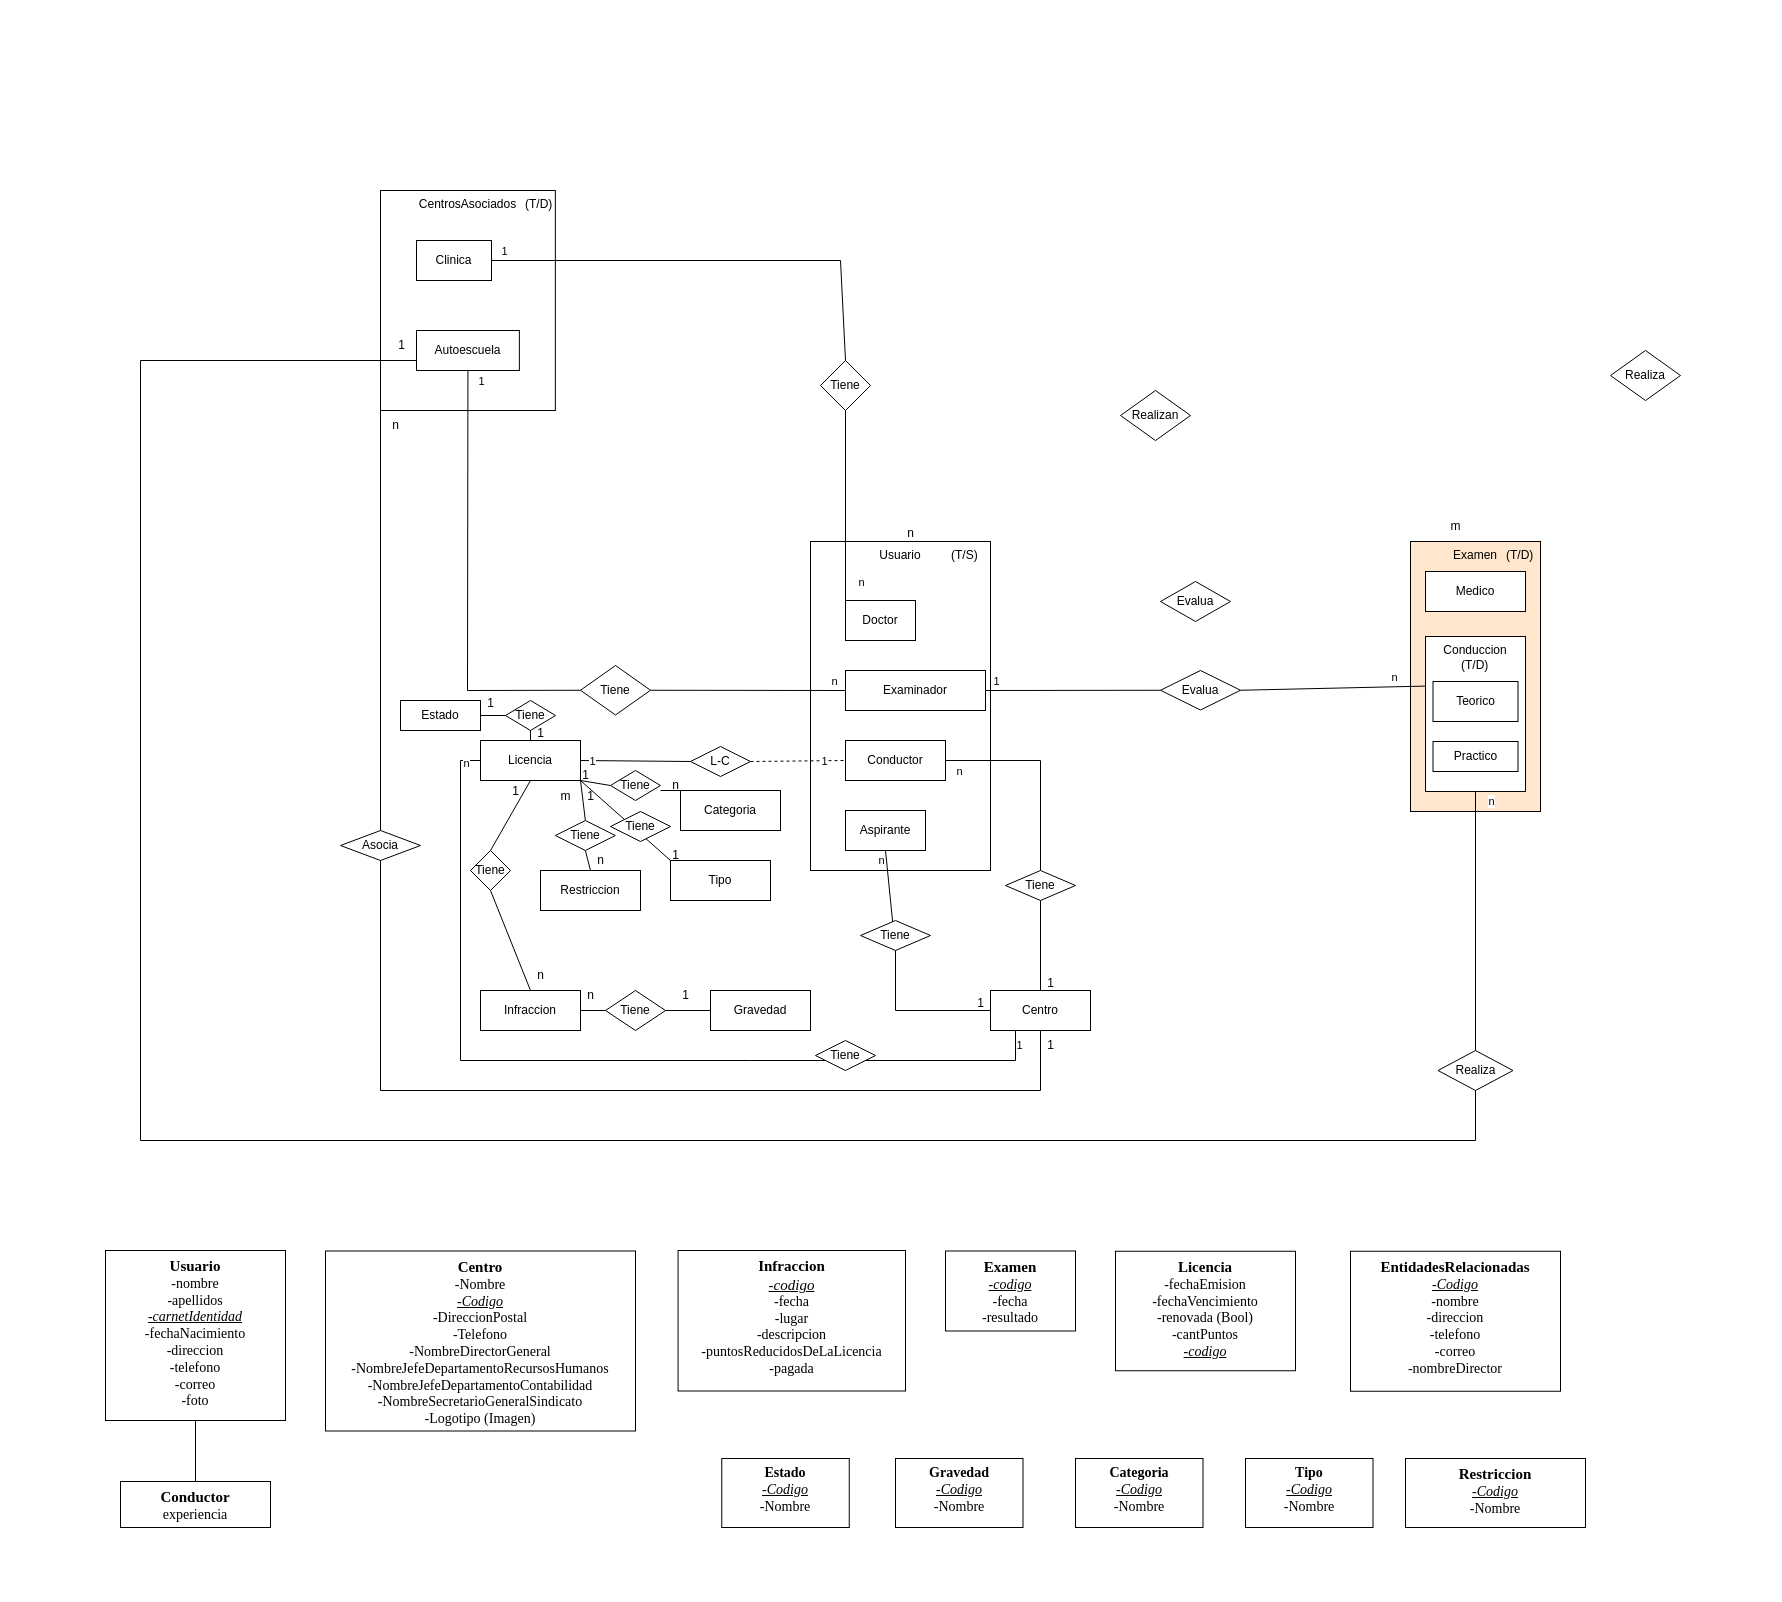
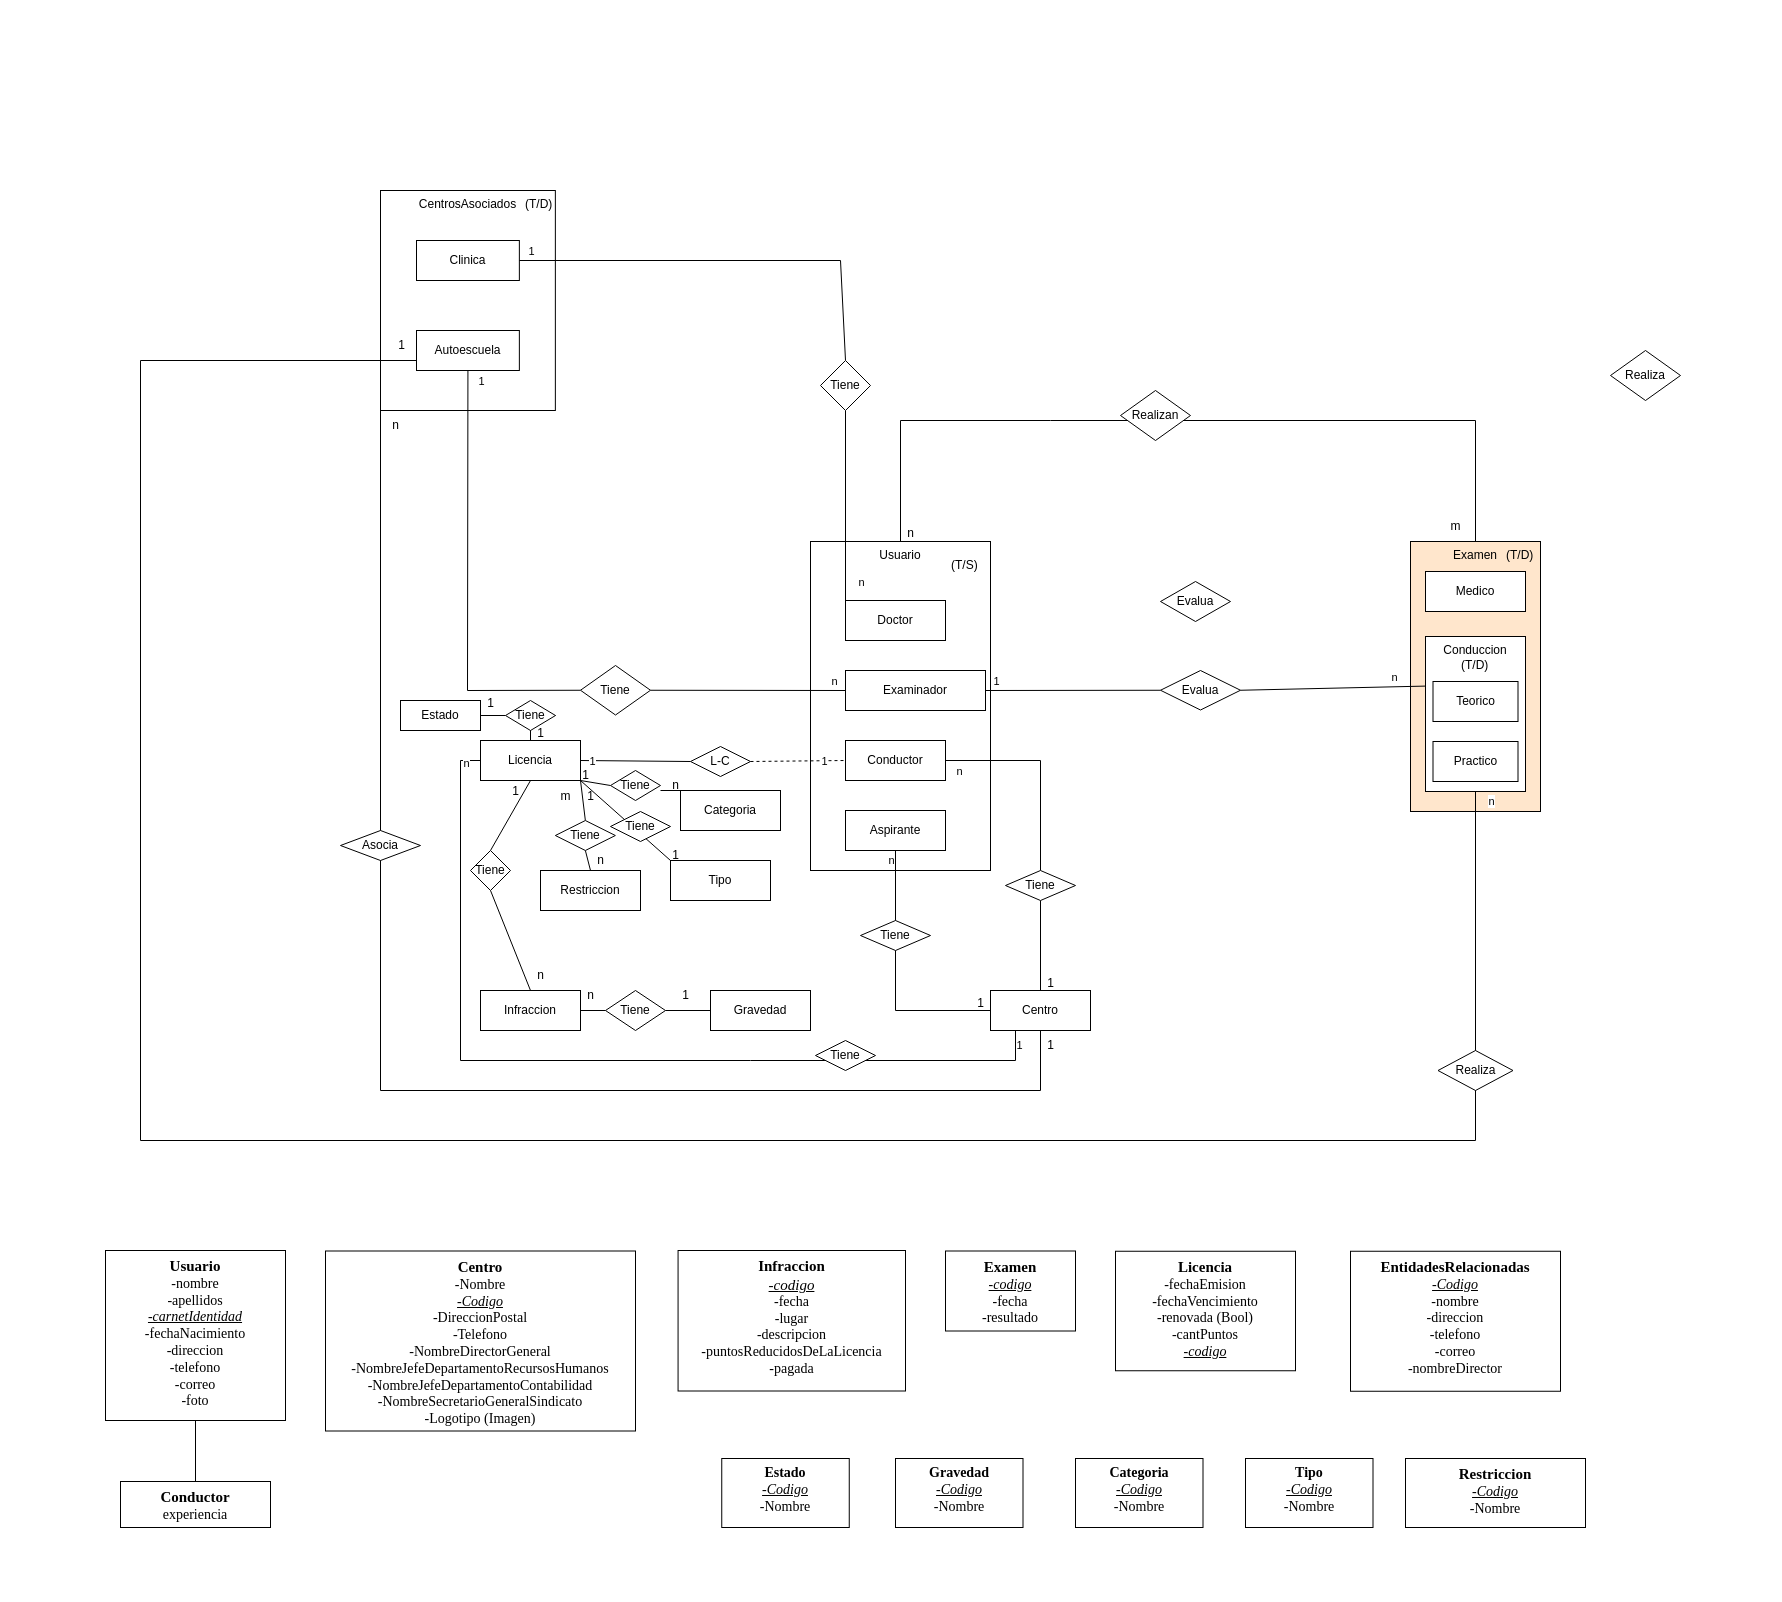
node "Clinica": size 75x40 -> 103x40
edge "Examen" -- "Usuario": added
node "(T/S)": moved (966, 557) -> (966, 567)
node "Doctor": size 70x40 -> 100x40
node "Practico": size 85x30 -> 85x40
node "Aspirante": size 80x40 -> 100x40
